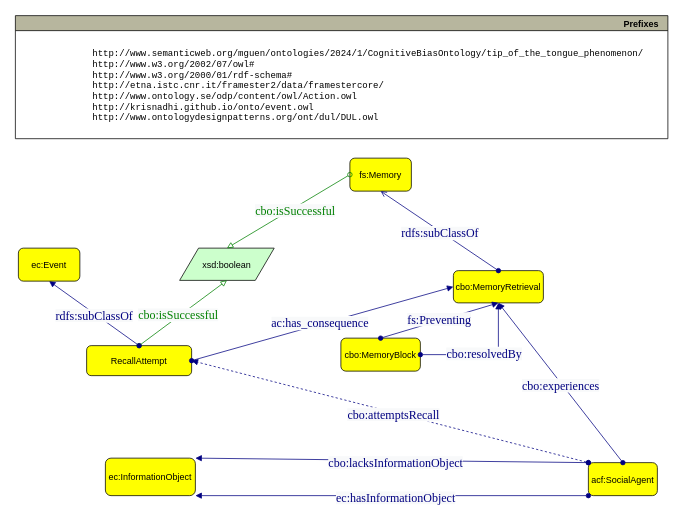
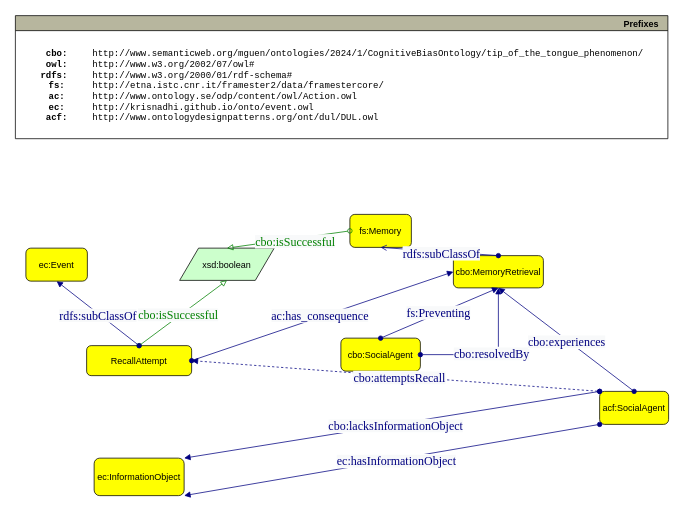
node "cbo: owl: rdfs: fs: ac: ec: acf:": added
node "fs:Memory": moved (381, 174) -> (381, 231)
node "ec:Event": moved (49, 264) -> (57, 264)
node "cbo:MemoryRetrieval": moved (498, 287) -> (498, 272)
node "cbo:MemoryBlock": label "cbo:MemoryBlock" -> "cbo:SocialAgent"
node "ec:InformationObject": moved (150, 477) -> (139, 477)
node "acf:SocialAgent": moved (623, 479) -> (634, 408)
